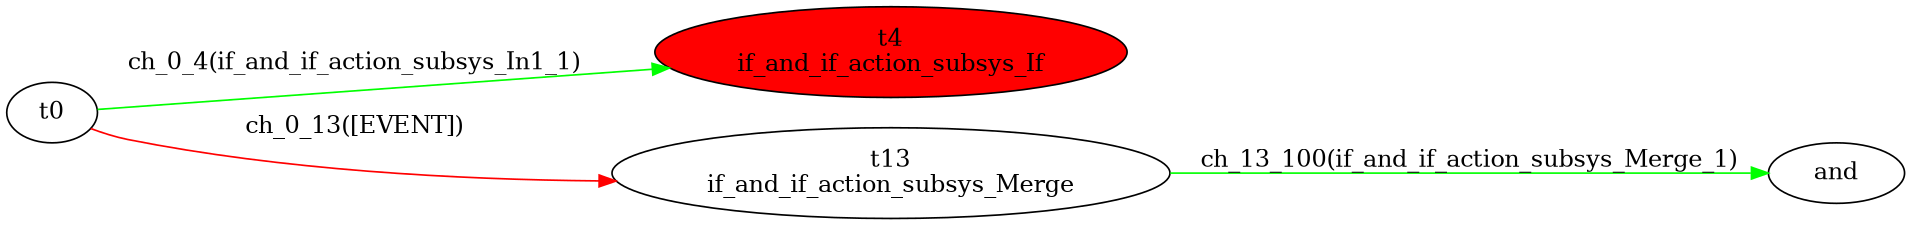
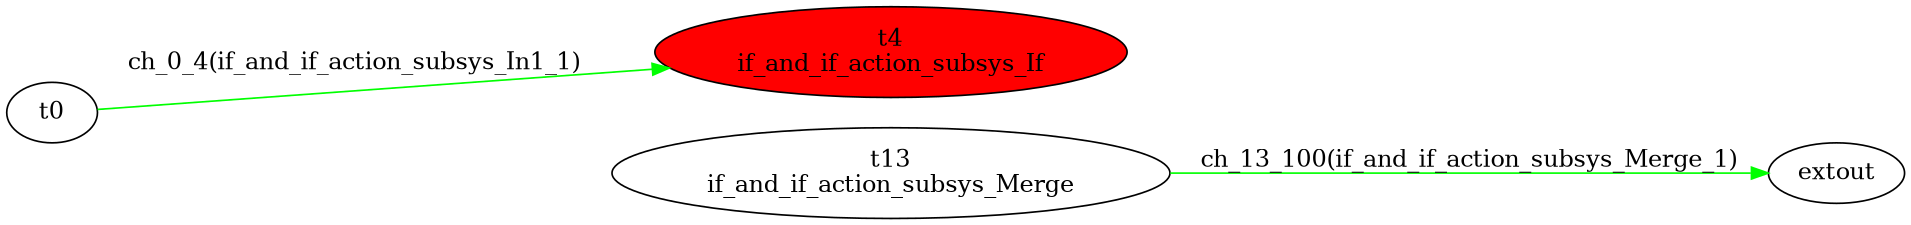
edge "t0" -> "t13 if_and_if_action_subsys_Merge": removed, label "ch_0_13([EVENT])"
node "and": label "and" -> "extout"
